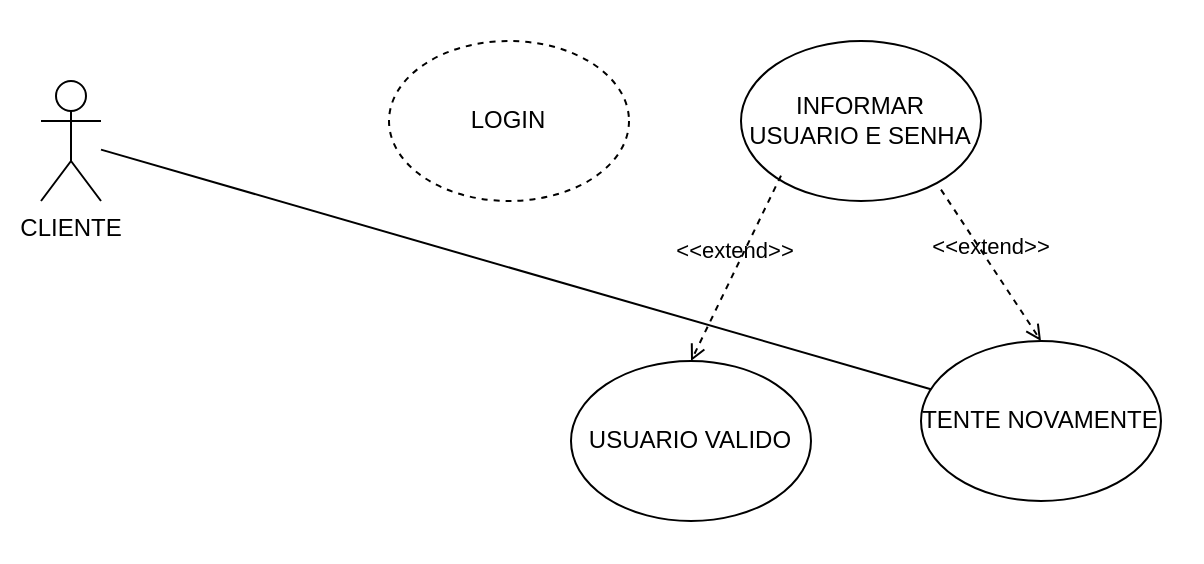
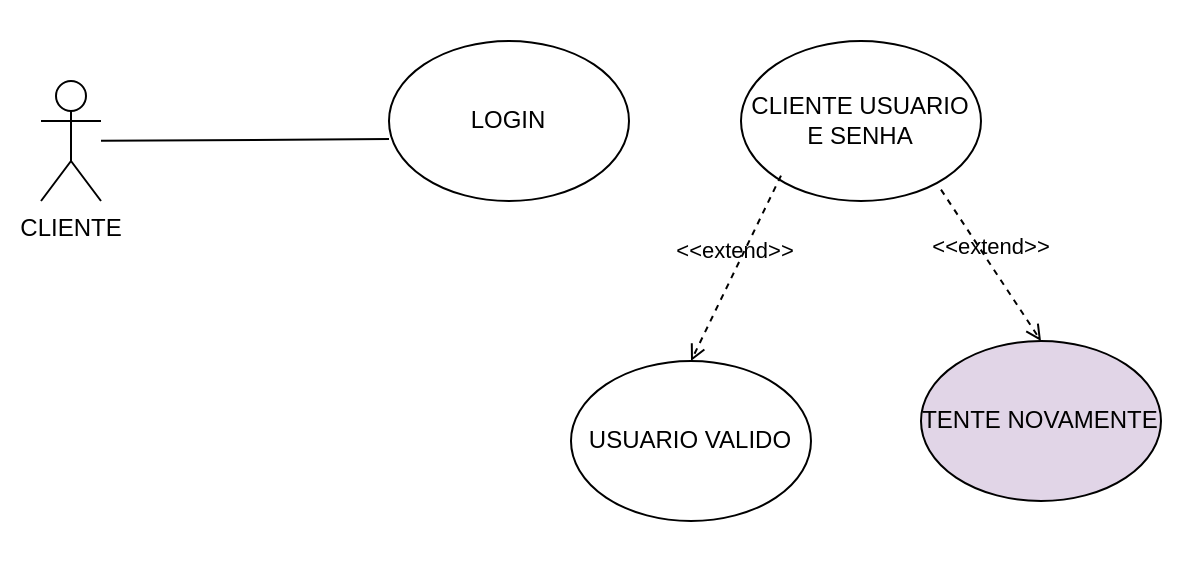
node "LOGIN": style dashed -> solid
node "INFORMAR USUARIO E SENHA": label "INFORMAR USUARIO E SENHA" -> "CLIENTE USUARIO E SENHA"
edge "CLIENTE" -- "TENTE NOVAMENTE": now "CLIENTE" -- "LOGIN"
node "TENTE NOVAMENTE": fillcolor #ffffff -> #e1d5e7
